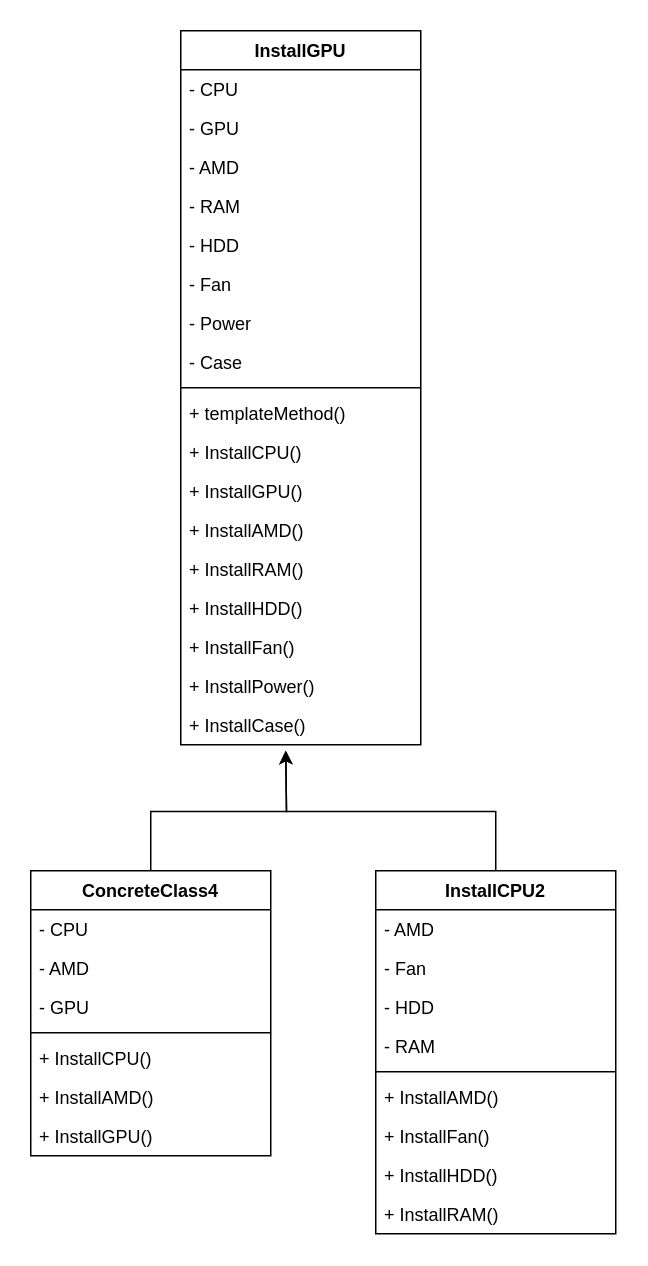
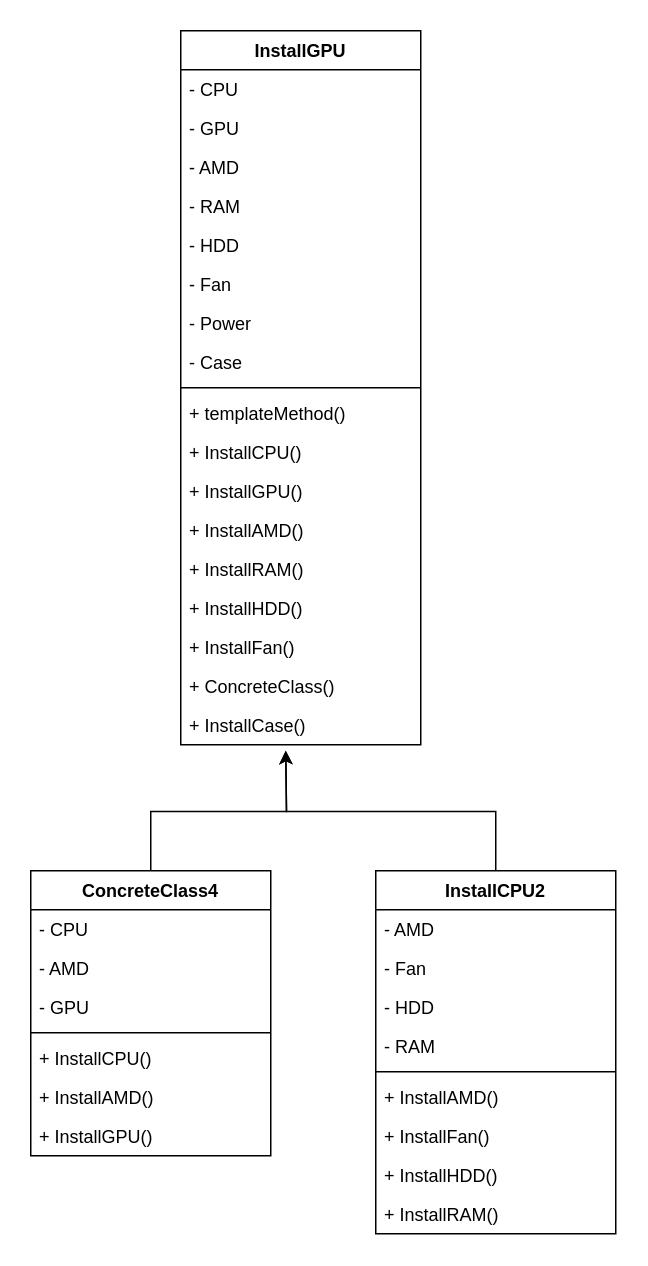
node "+ InstallPower()": label "+ InstallPower()" -> "+ ConcreteClass()"
